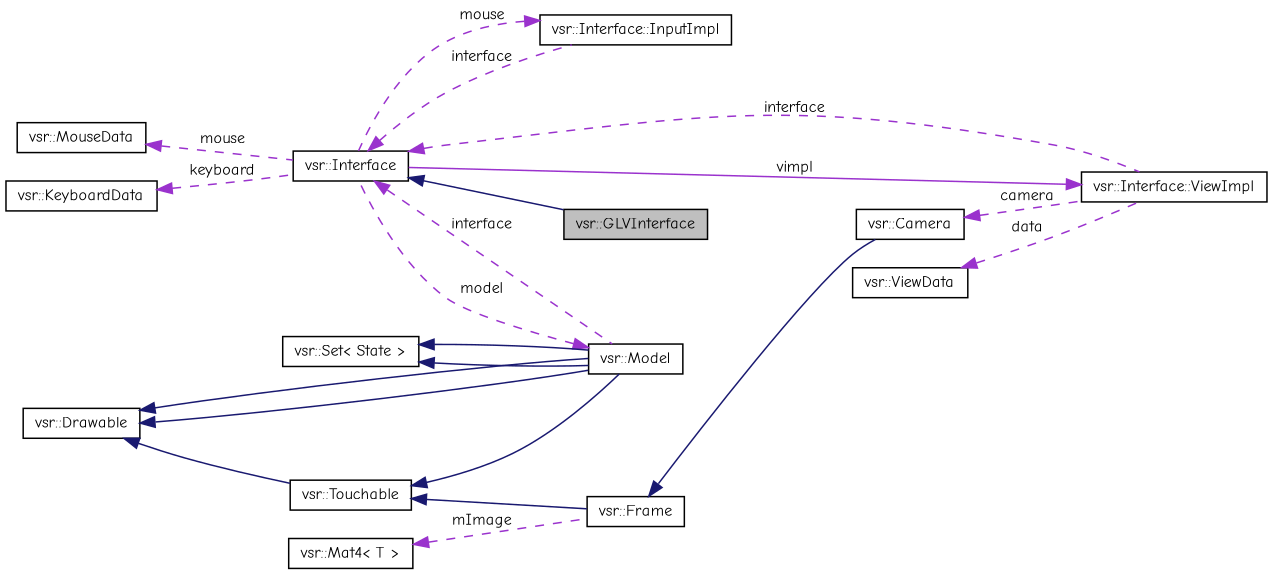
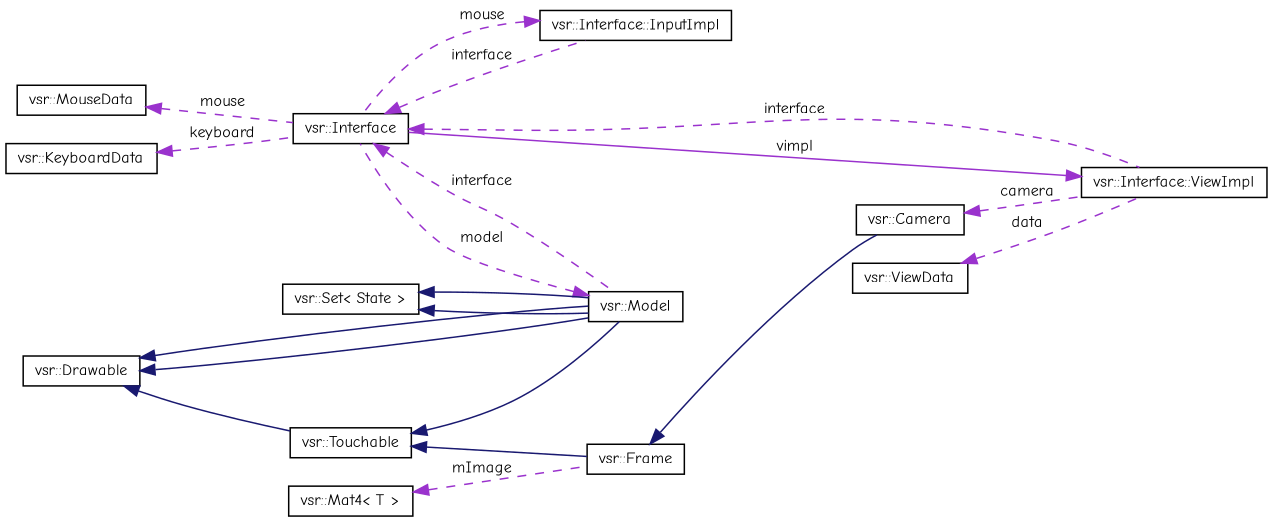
node "vsr::GLVInterface": removed
